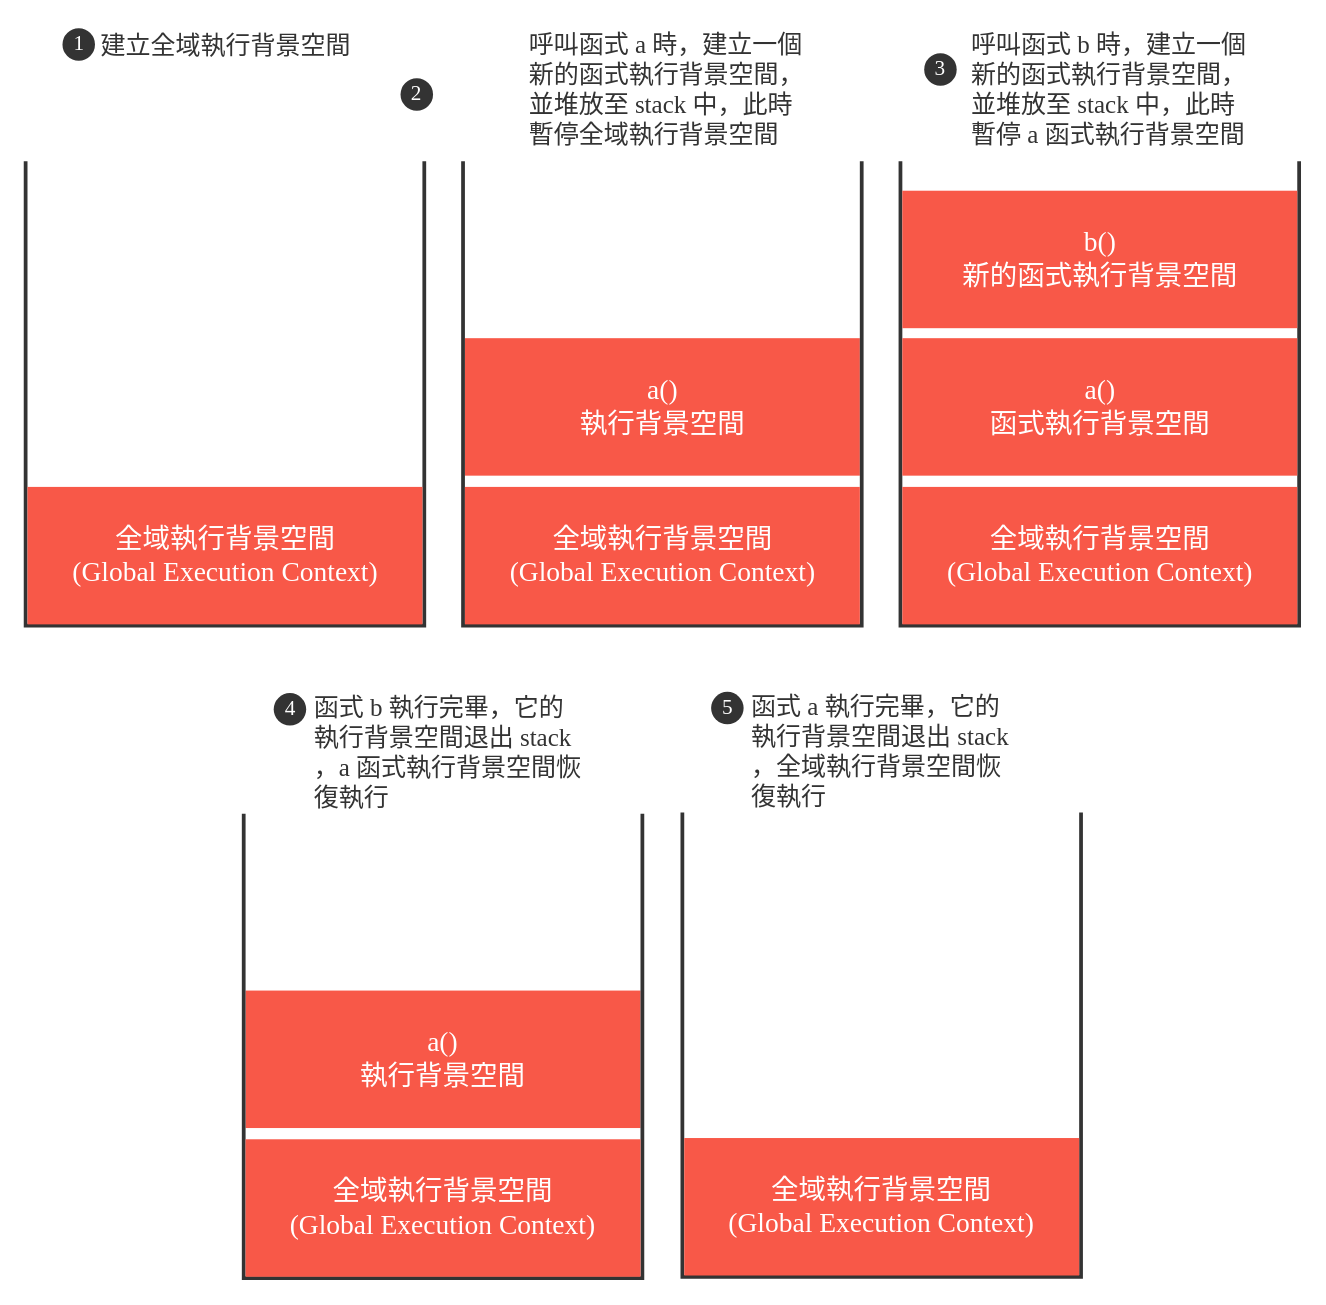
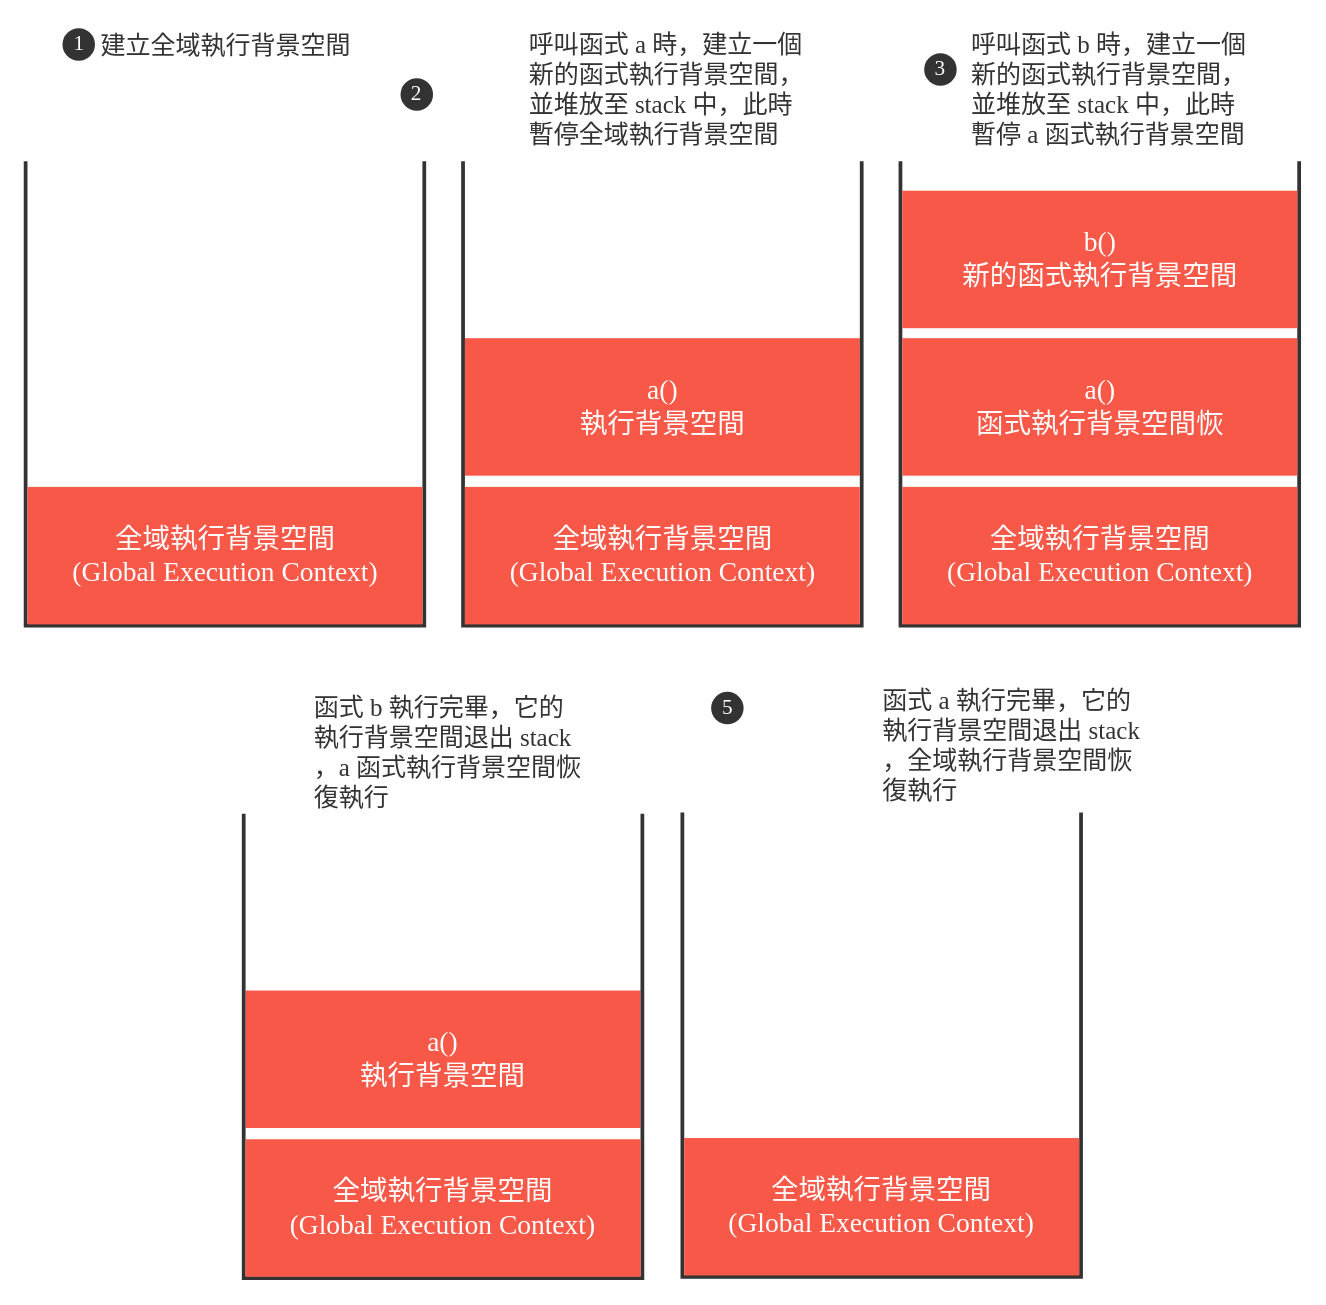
node "a() 函式執行背景空間": label "a() 函式執行背景空間" -> "a() 函式執行背景空間恢"
node "4": removed
node "函式 a 執行完畢，它的 執行背景空間退出 stack ，全域執行背景空間恢 復執行": moved (899, 751) -> (1030, 744)
